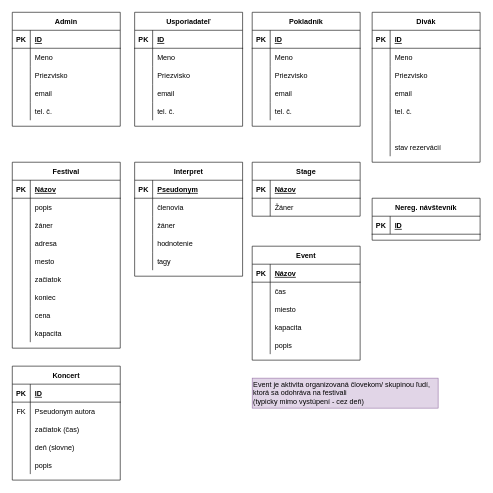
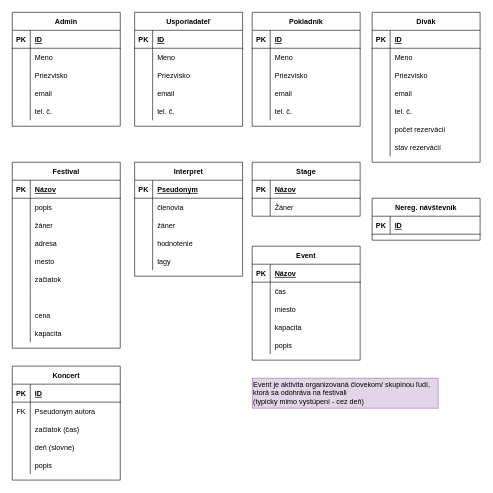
node "počet rezervácií": added
node "koniec": removed
